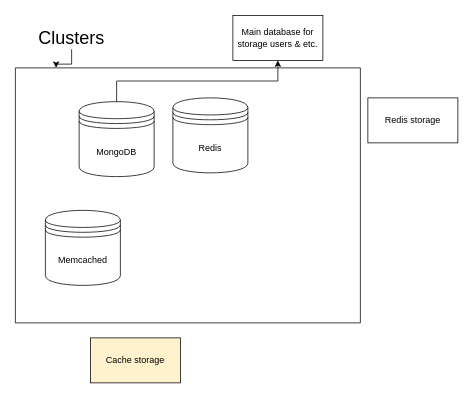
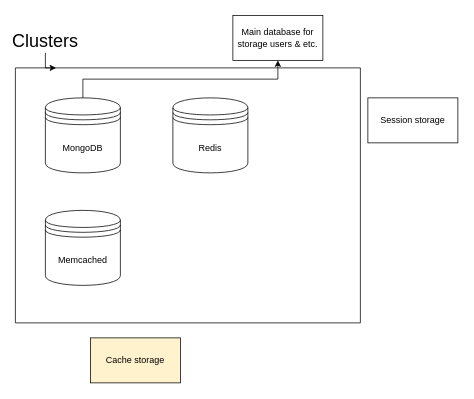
node "Clusters": moved (72, 38) -> (45, 42)
node "Redis storage": label "Redis storage" -> "Session storage"
node "MongoDB": moved (117, 139) -> (83, 135)
